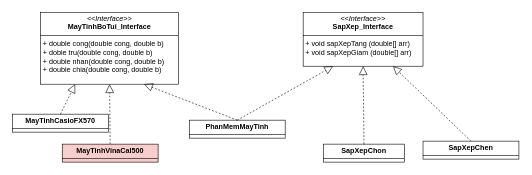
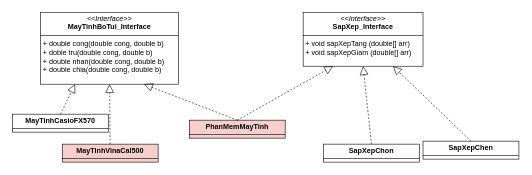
node "PhanMemMayTinh": fillcolor #ffffff -> #f8cecc
node "SapXepChon": size 81x18 -> 96x18
